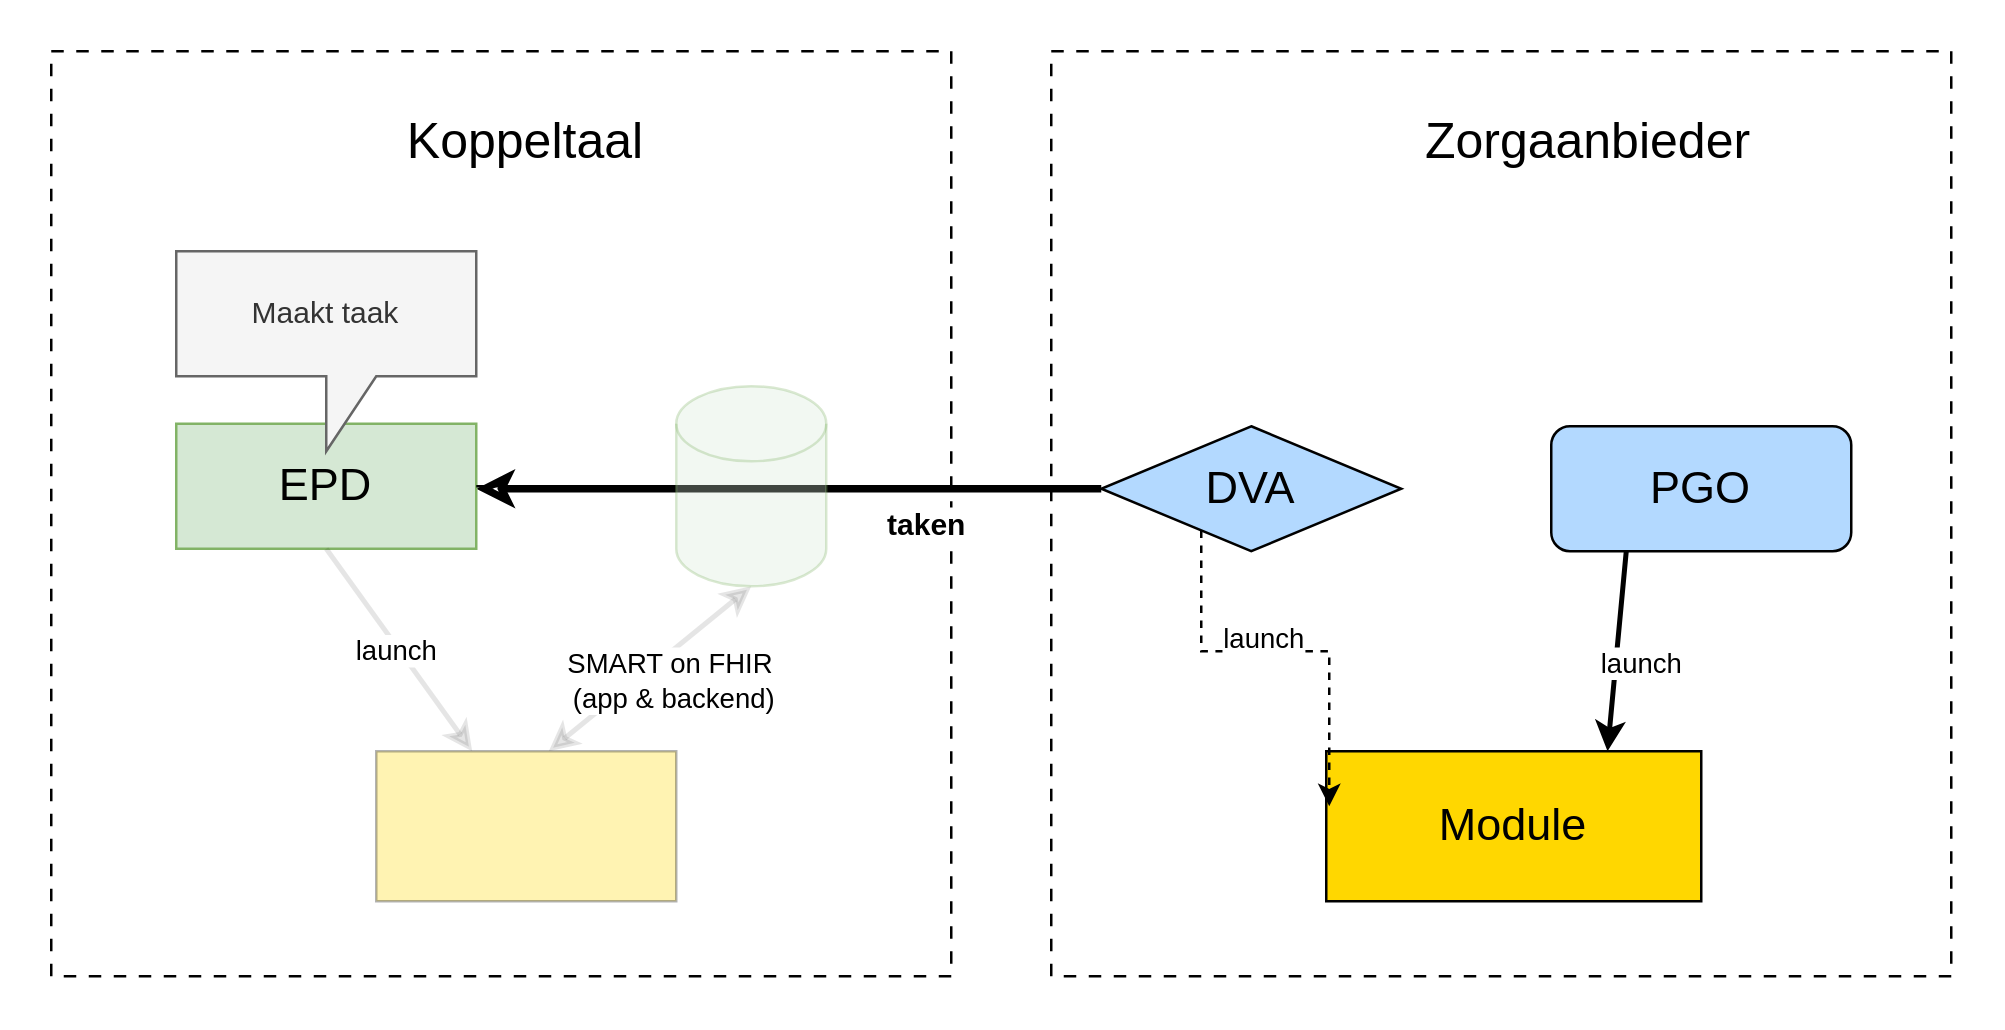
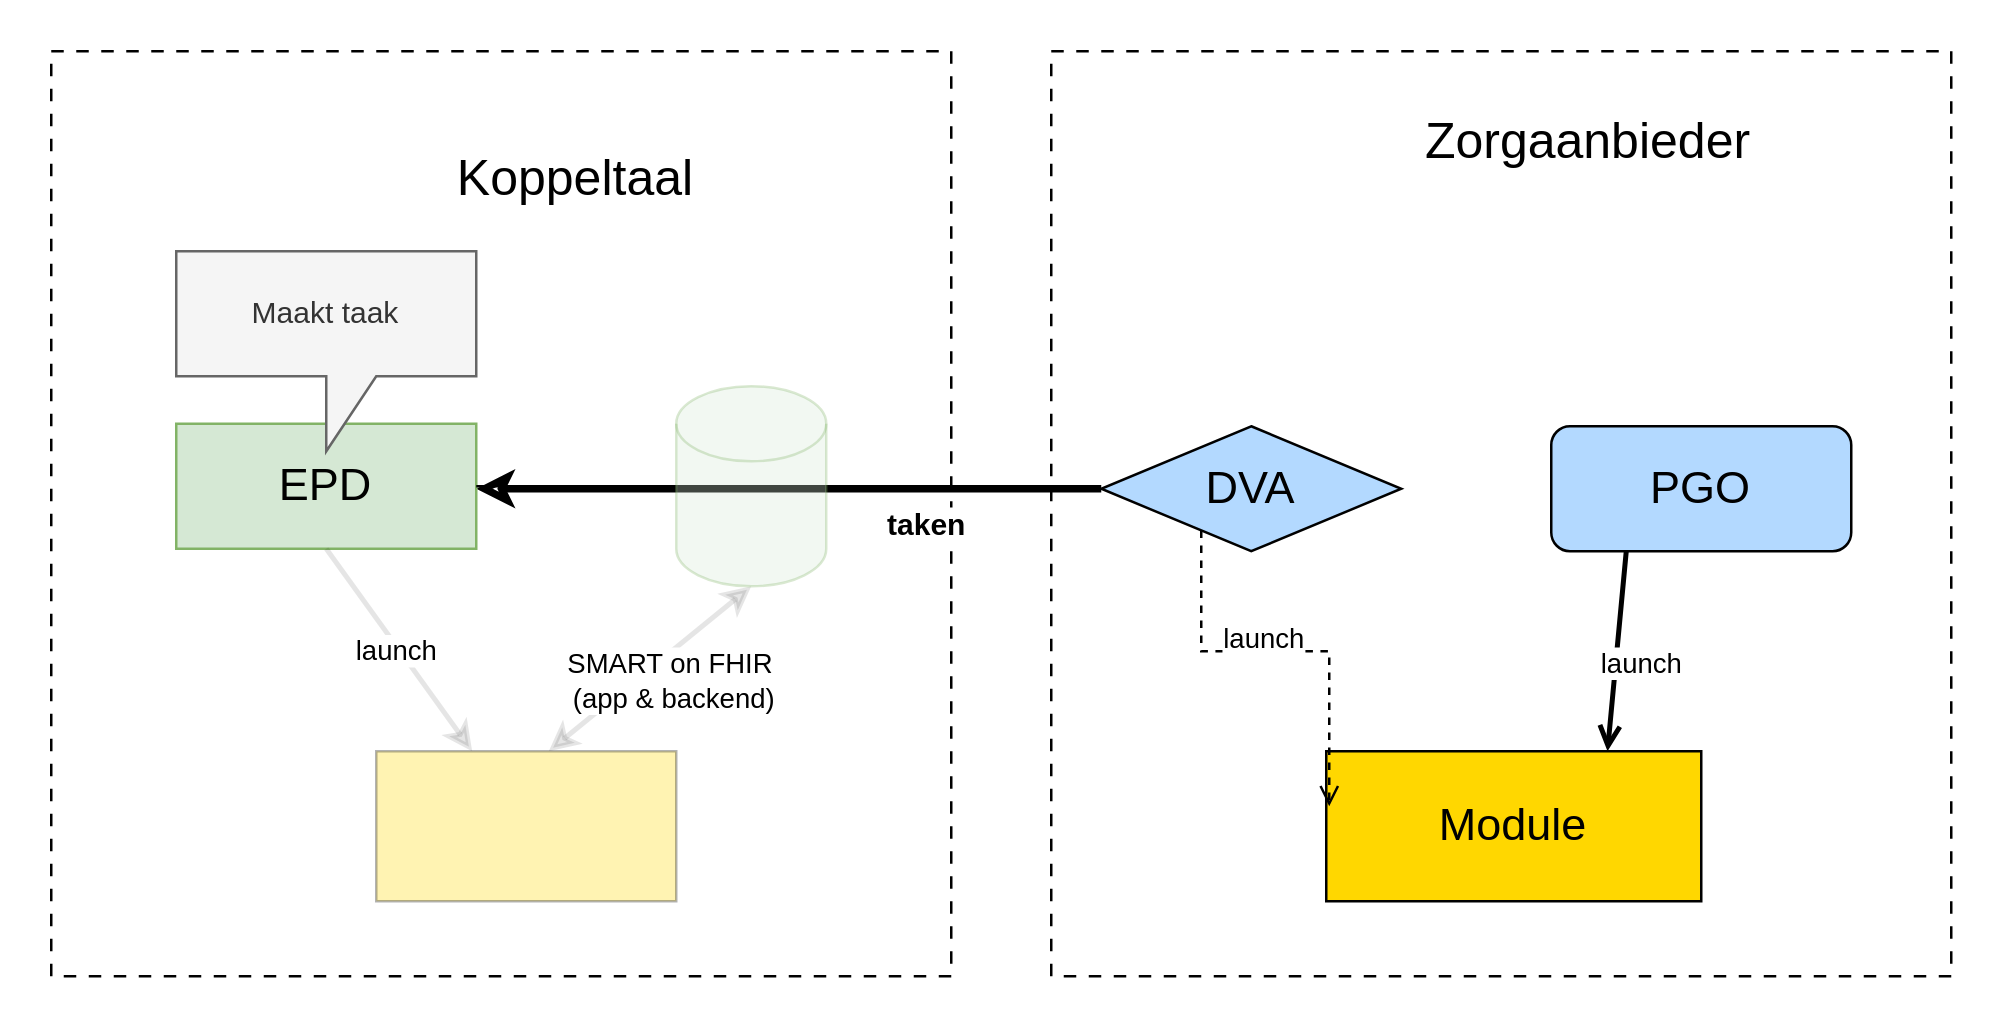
node "Koppeltaal": moved (526, 139) -> (576, 176)
edge "PGO" -> "Module": arrowhead classic -> open
edge "DVA" -> "Module": arrowhead classic -> open
